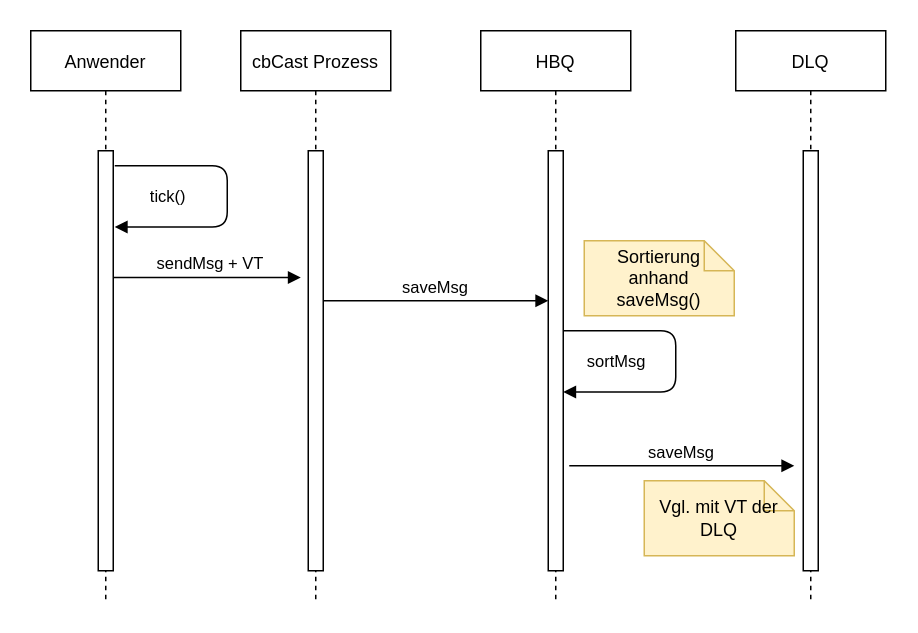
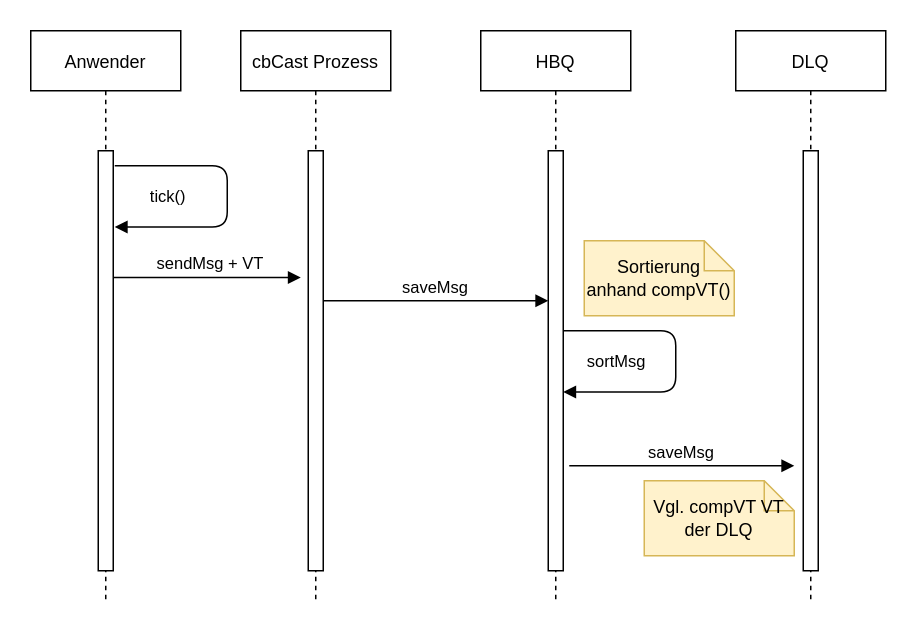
node "Sortierung anhand saveMsg()": label "Sortierung anhand saveMsg()" -> "Sortierung anhand compVT()"
node "Vgl. mit VT der DLQ": label "Vgl. mit VT der DLQ" -> "Vgl. compVT VT der DLQ"
